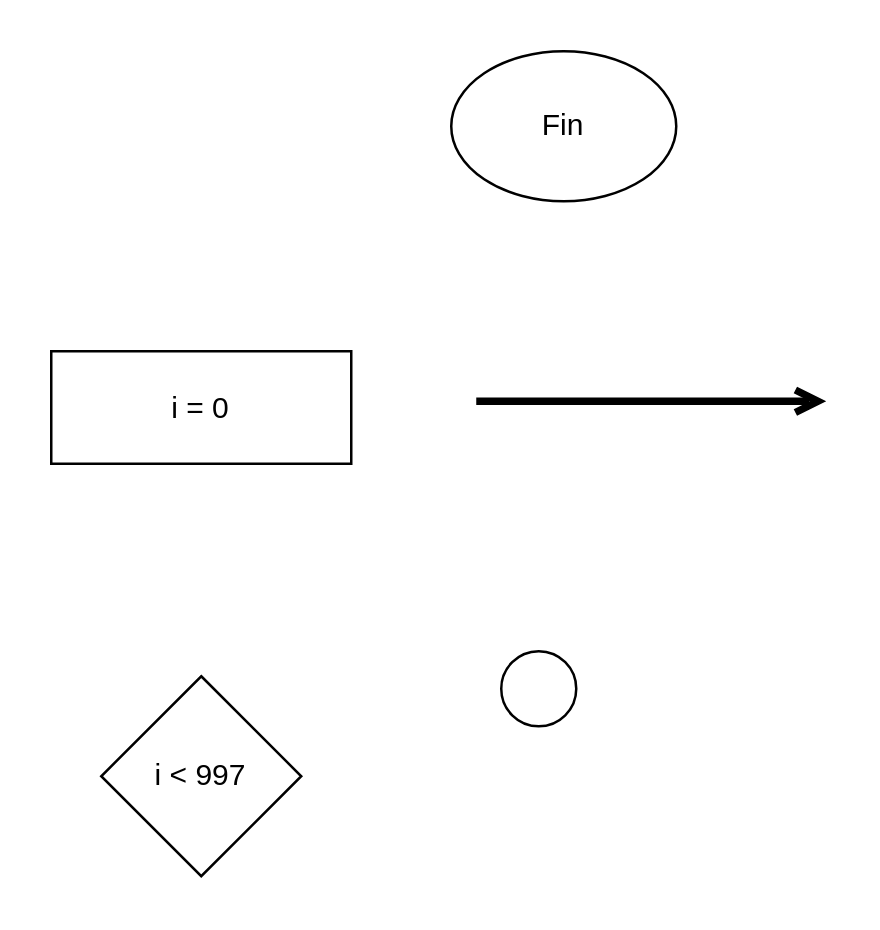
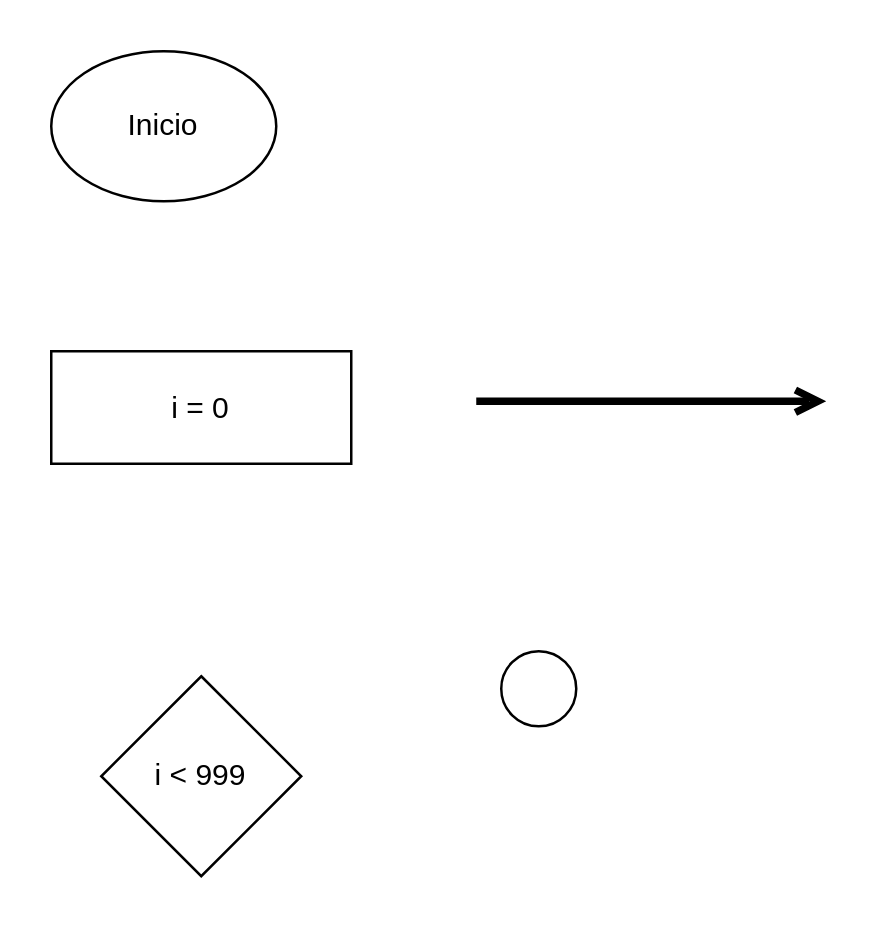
node "Inicio": added
node "Fin": removed
node "i < 997": label "i < 997" -> "i < 999"
